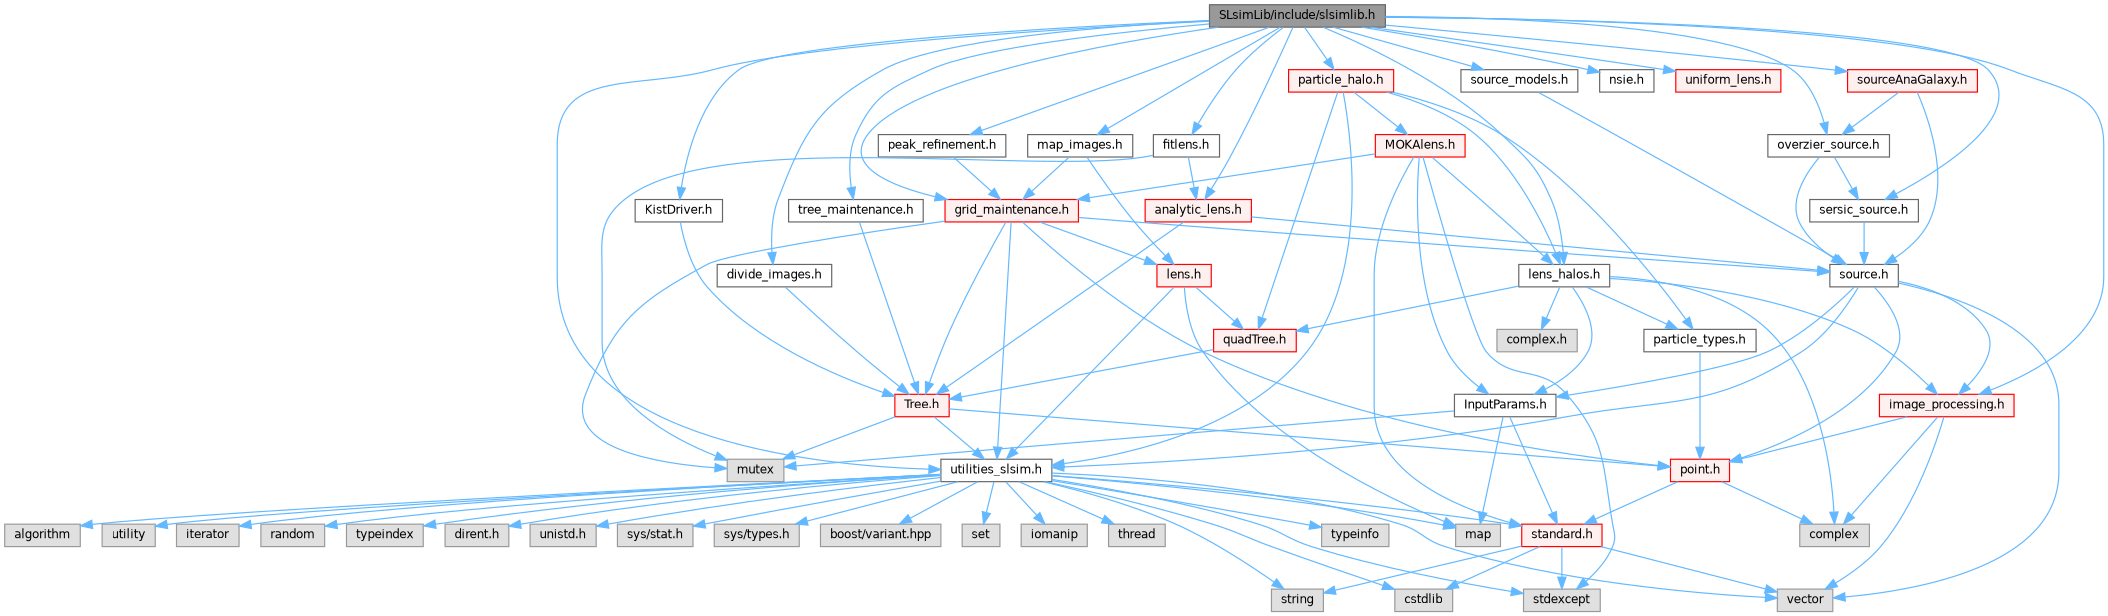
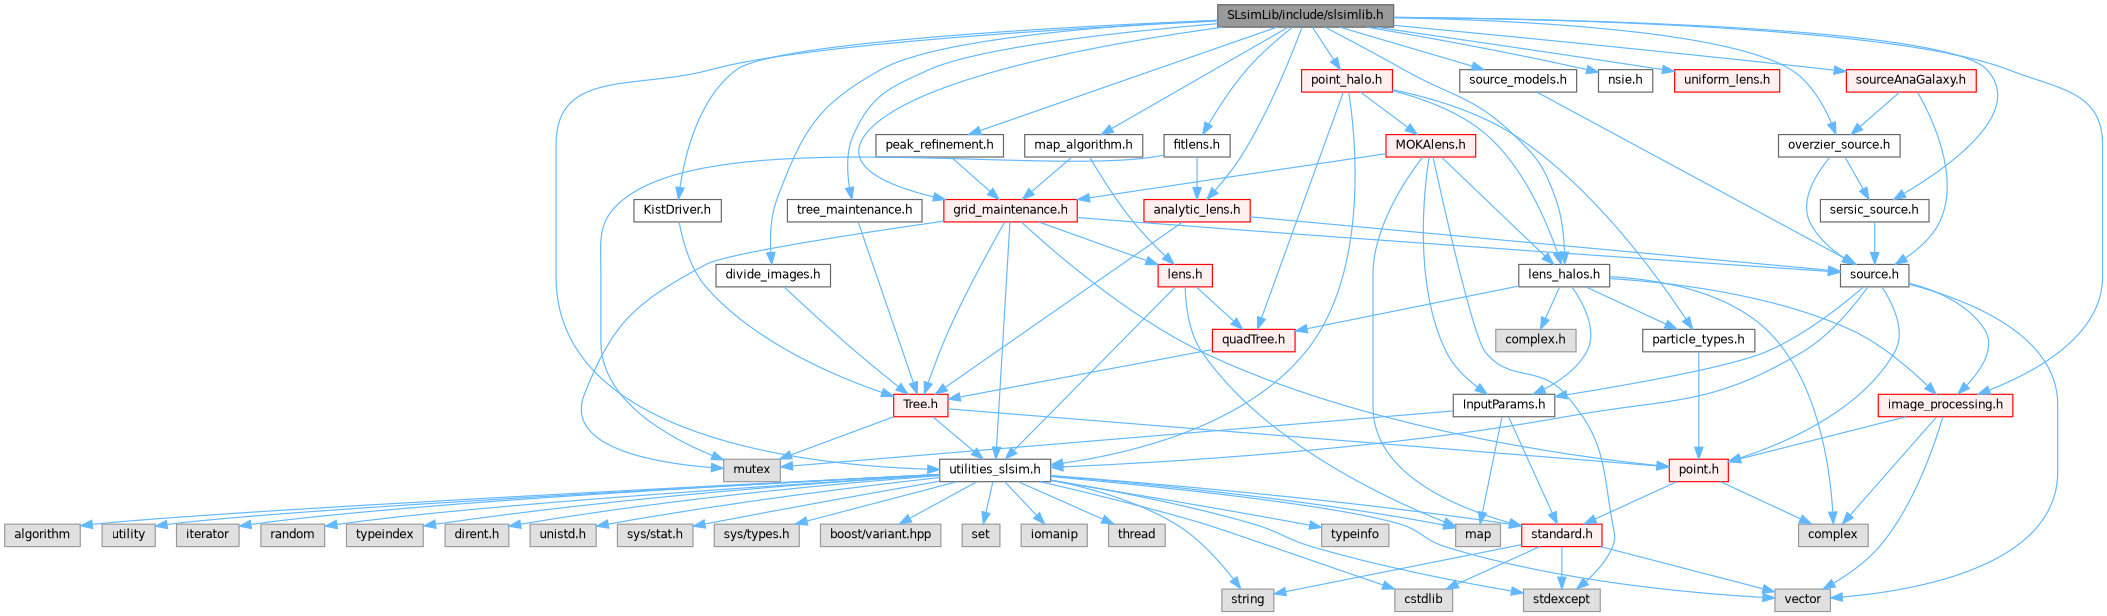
node "particle_halo.h": label "particle_halo.h" -> "point_halo.h"
node "map_images.h": label "map_images.h" -> "map_algorithm.h"
